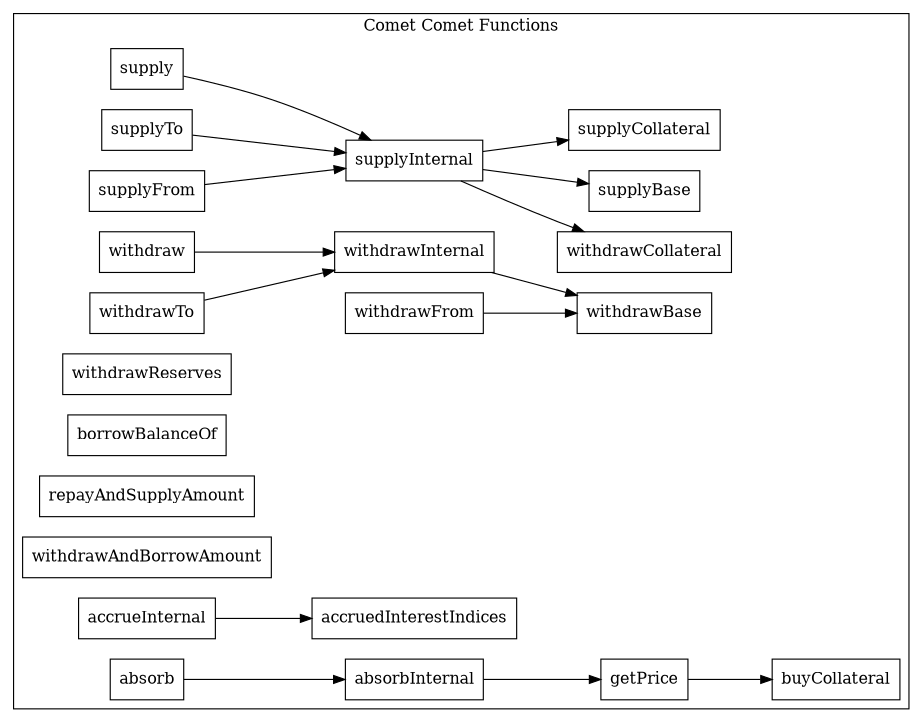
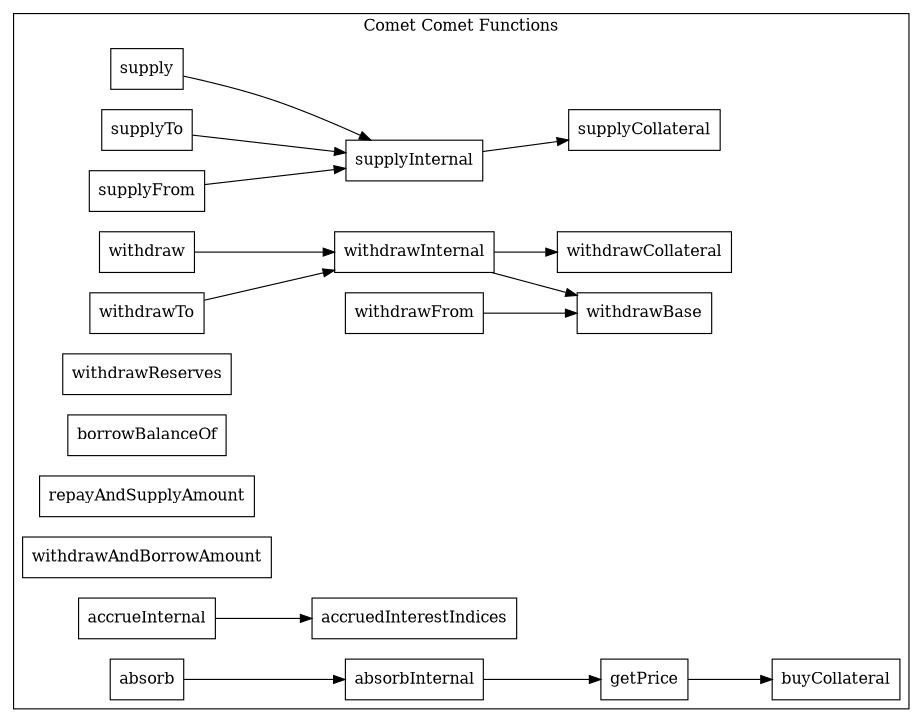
node "supplyBase": removed
edge "supplyInternal" -> "withdrawCollateral": now "withdrawInternal" -> "withdrawCollateral"
